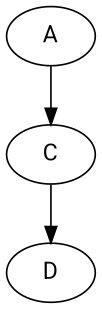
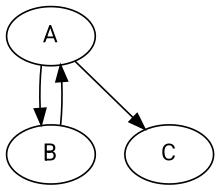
node "B": added
node "D": removed
